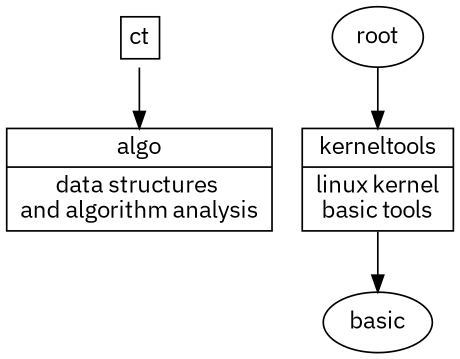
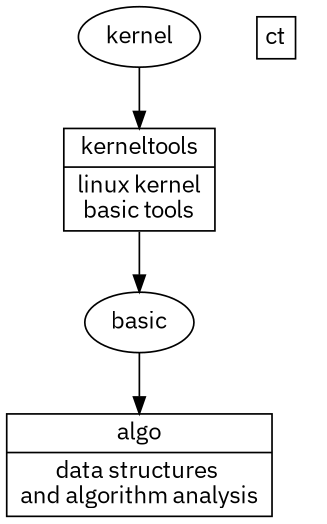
node "root": label "root" -> "kernel"
edge "ct" -> "algo": now "basic" -> "algo"
